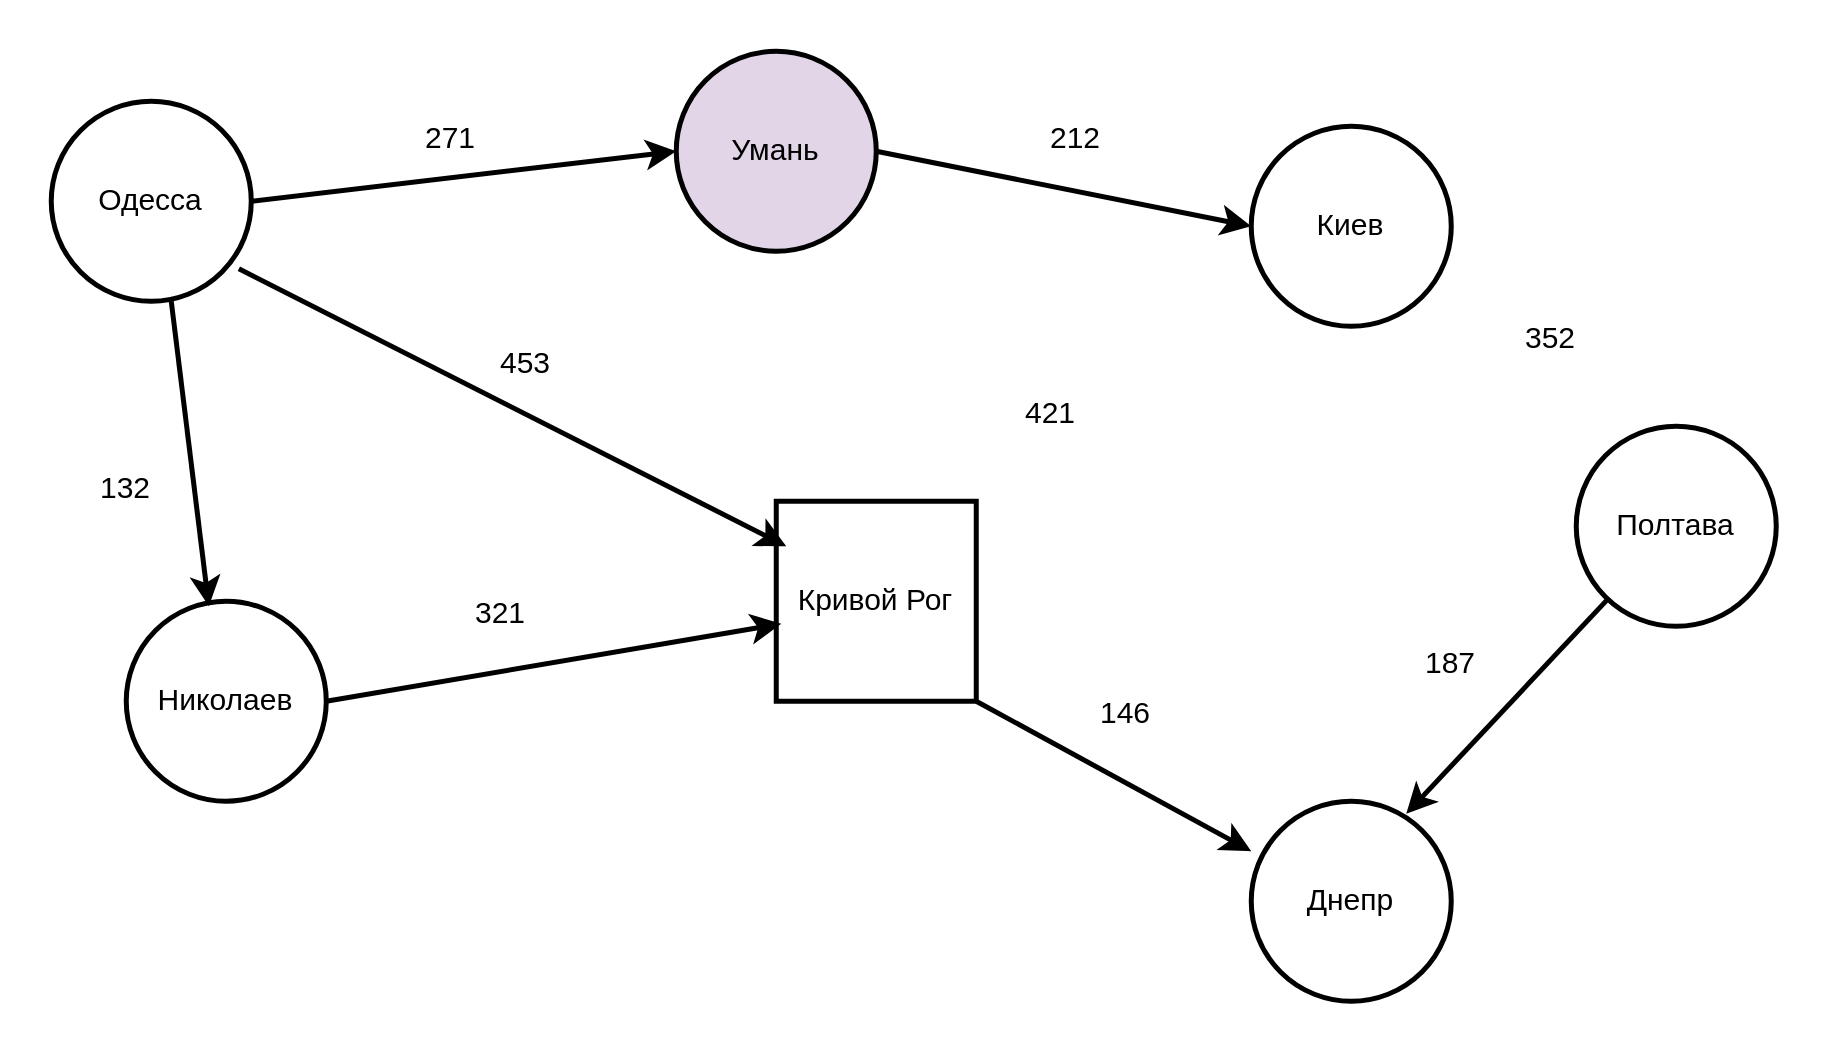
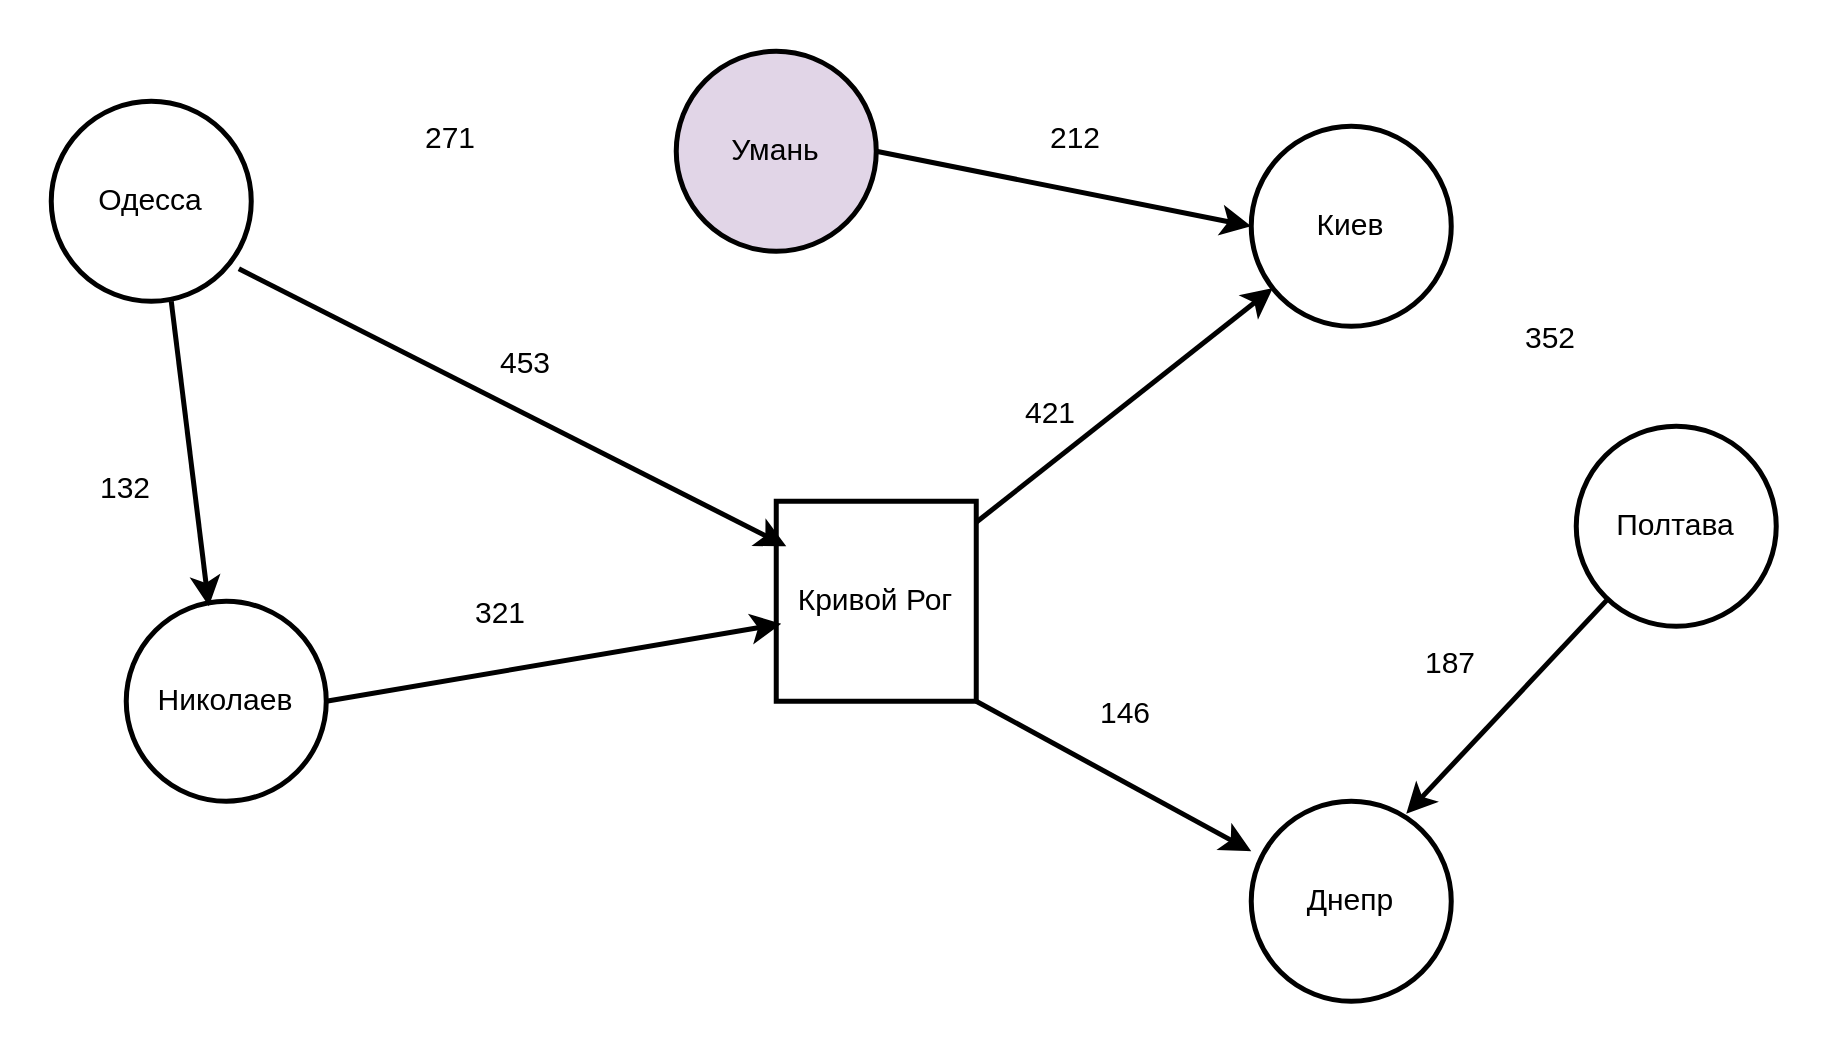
edge "Одесса" -> "Умань": removed
edge "Кривой Рог" -> "Киев": added
